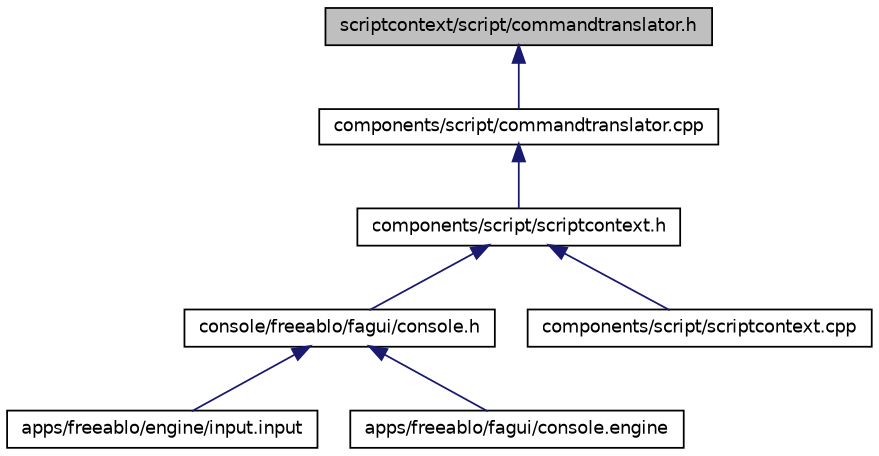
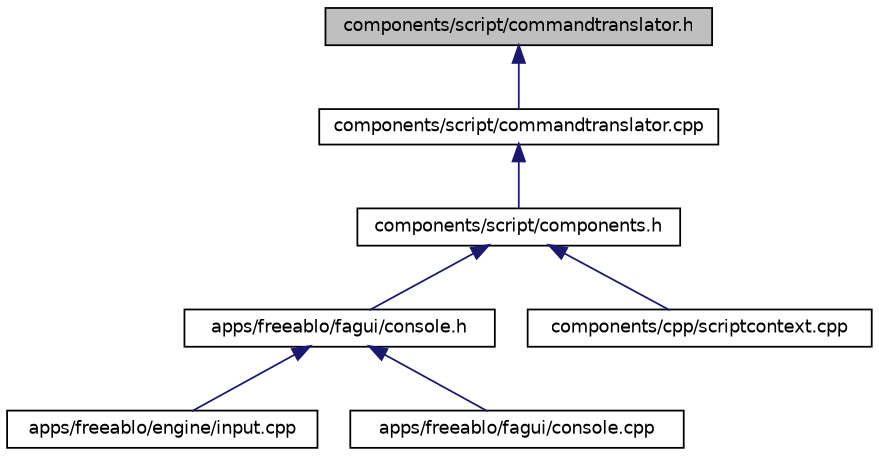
node "scriptcontext/script/commandtranslator.h": label "scriptcontext/script/commandtranslator.h" -> "components/script/commandtranslator.h"
node "components/script/scriptcontext.h": label "components/script/scriptcontext.h" -> "components/script/components.h"
node "console/freeablo/fagui/console.h": label "console/freeablo/fagui/console.h" -> "apps/freeablo/fagui/console.h"
node "components/script/scriptcontext.cpp": label "components/script/scriptcontext.cpp" -> "components/cpp/scriptcontext.cpp"
node "apps/freeablo/engine/input.input": label "apps/freeablo/engine/input.input" -> "apps/freeablo/engine/input.cpp"
node "apps/freeablo/fagui/console.engine": label "apps/freeablo/fagui/console.engine" -> "apps/freeablo/fagui/console.cpp"
